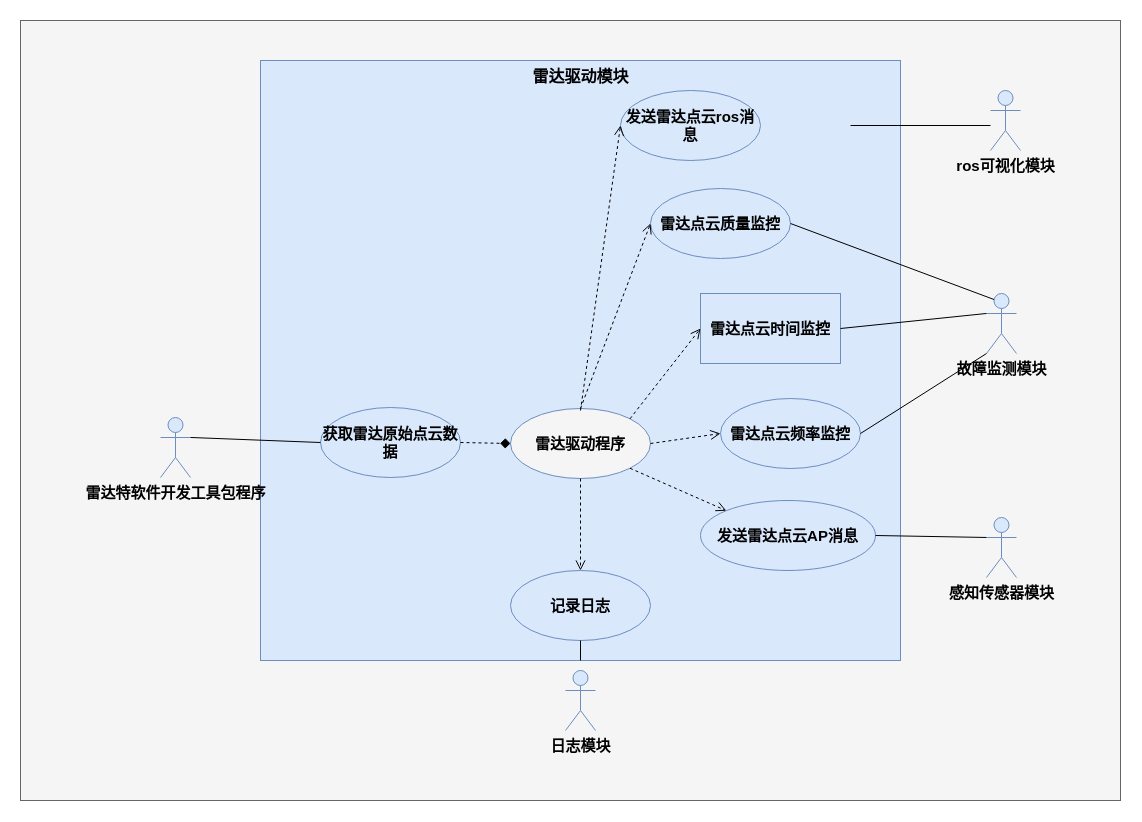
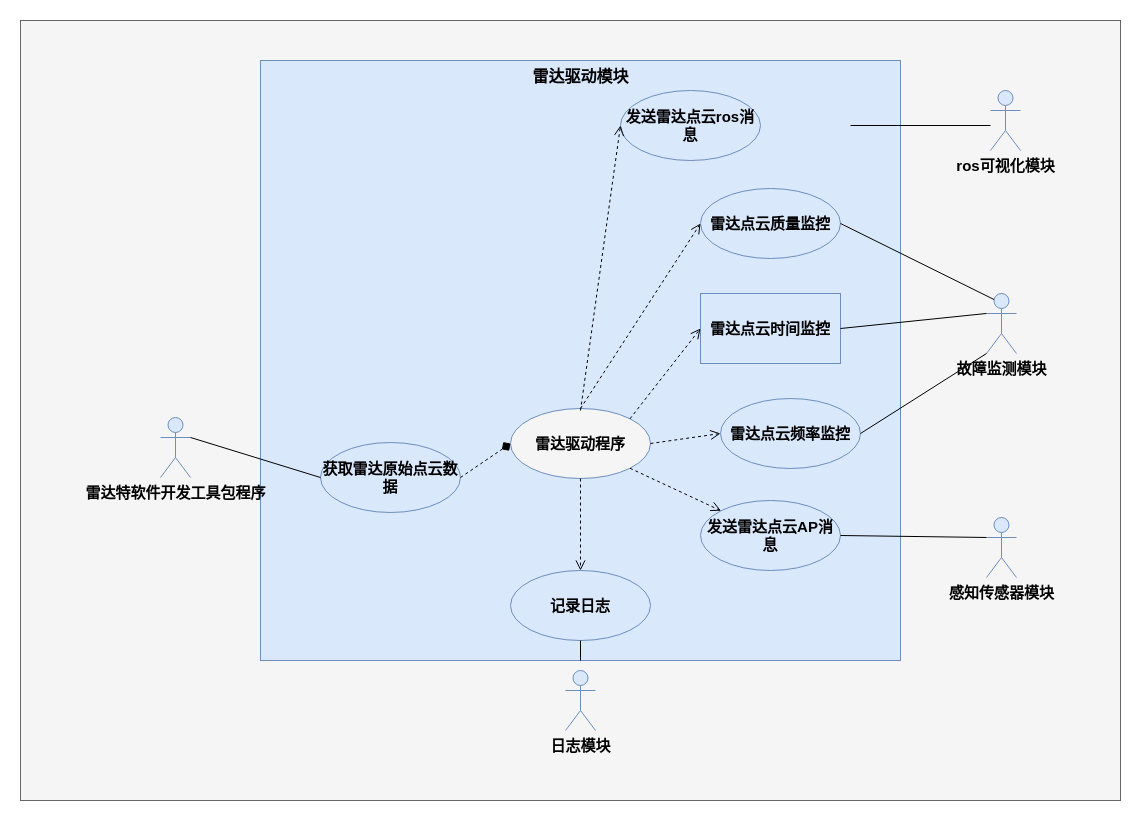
node "雷达点云质量监控": moved (721, 224) -> (771, 224)
node "获取雷达原始点云数据": moved (391, 443) -> (391, 478)
node "发送雷达点云AP消息": size 175x70 -> 140x70
